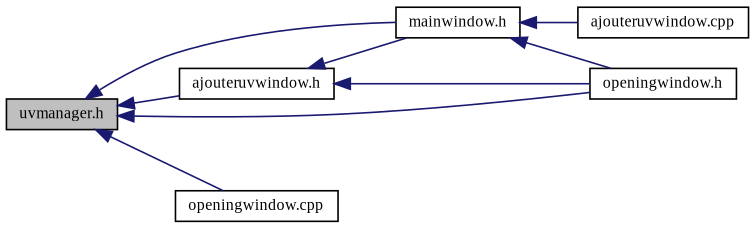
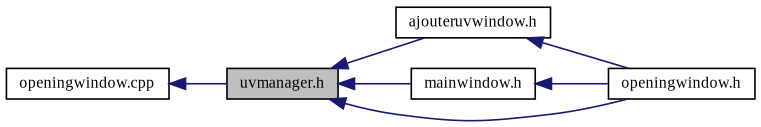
node "ajouteruvwindow.cpp": removed
edge "mainwindow.h" -> "ajouteruvwindow.h": removed
edge "openingwindow.cpp" -> "uvmanager.h": reversed
